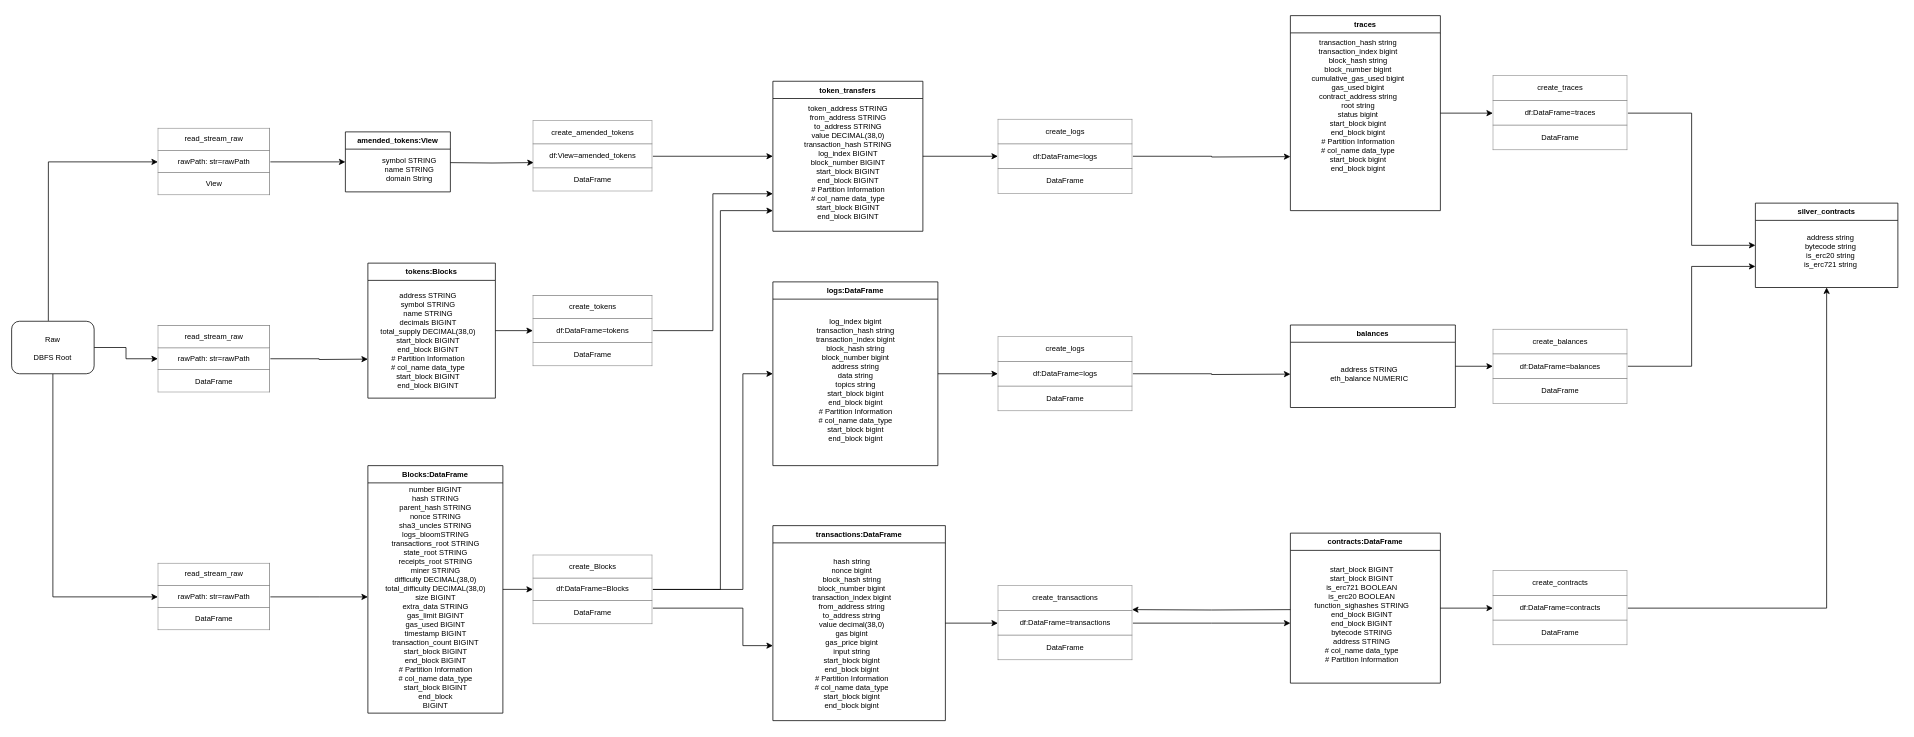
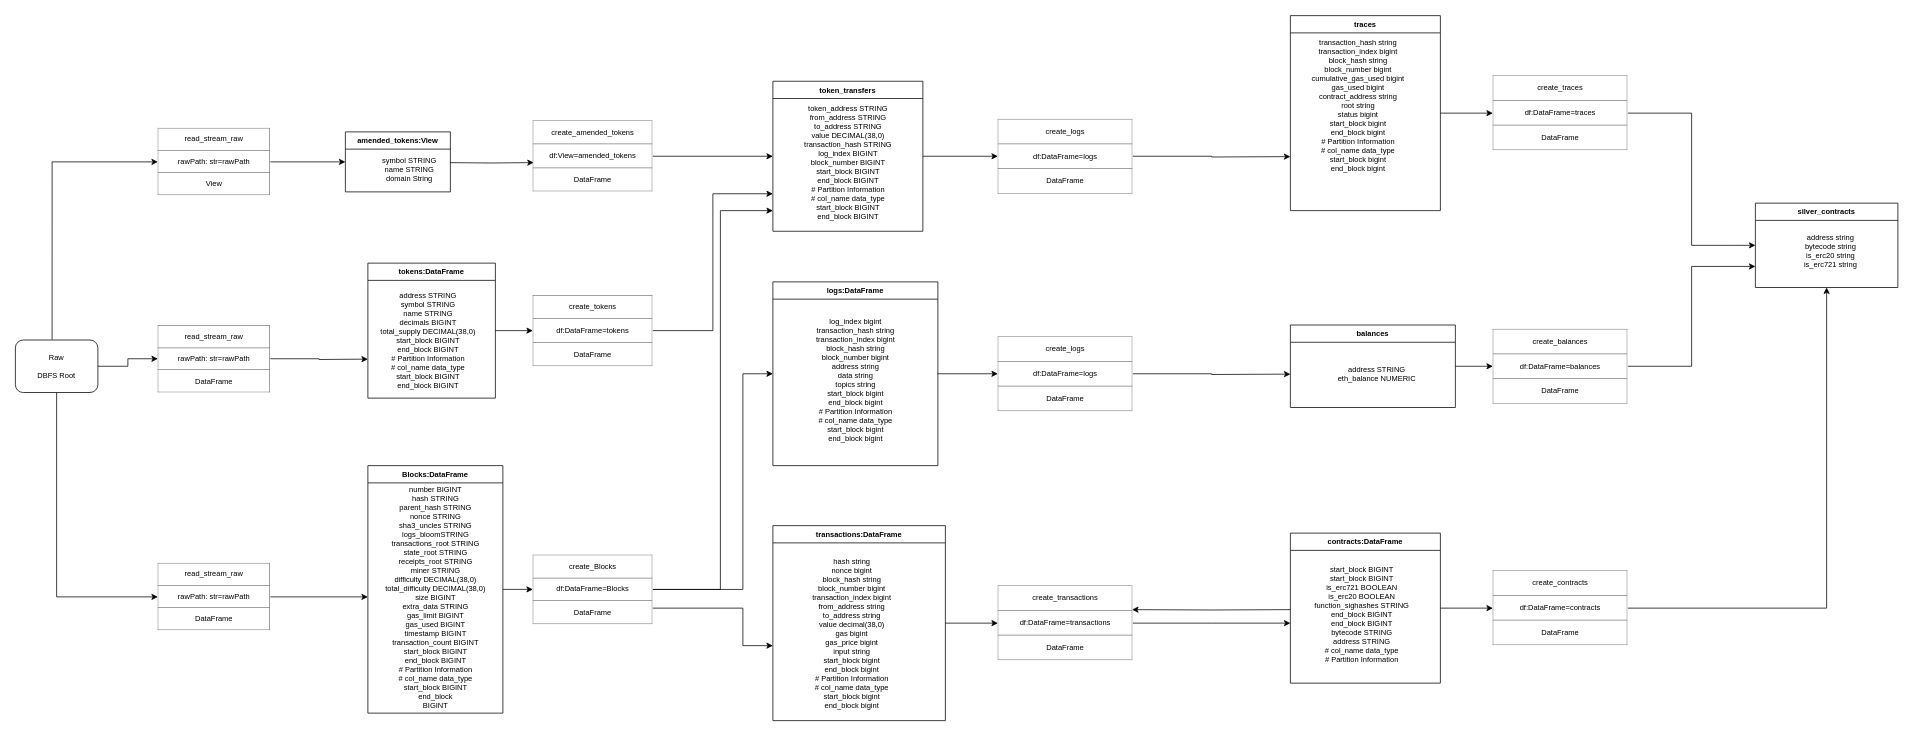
node "tokens:Blocks": label "tokens:Blocks" -> "tokens:DataFrame"
node "RawDBFS Root": moved (53, 347) -> (57, 366)
node "address STRING eth_balance NUMERIC": moved (1369, 374) -> (1377, 374)
